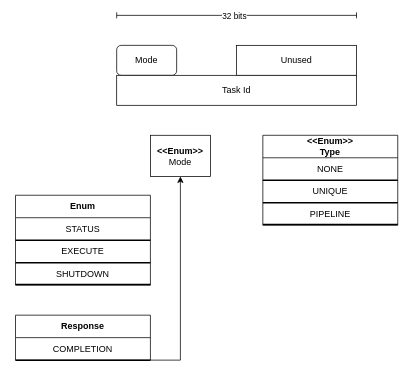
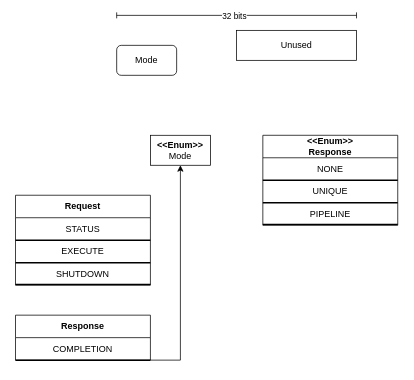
node "Unused": moved (297, 60) -> (297, 45)
node "Task Id": removed
node "<<Enum>> Type": label "<<Enum>> Type" -> "<<Enum>> Response"
node "<<Enum>> Mode": size 60x41 -> 60x30
node "Enum": label "Enum" -> "Request"
